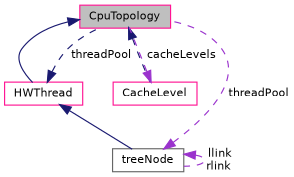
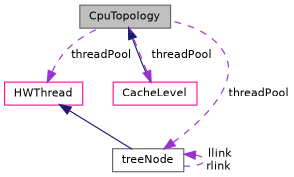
node "CpuTopology": color deeppink -> gray40
edge "HWThread" -> "CpuTopology": removed
edge "CpuTopology" -> "HWThread": color midnightblue -> darkorchid3
edge "CpuTopology" -> "CacheLevel": label " cacheLevels" -> " threadPool"
edge "CacheLevel" -> "CpuTopology": style dashed -> solid
